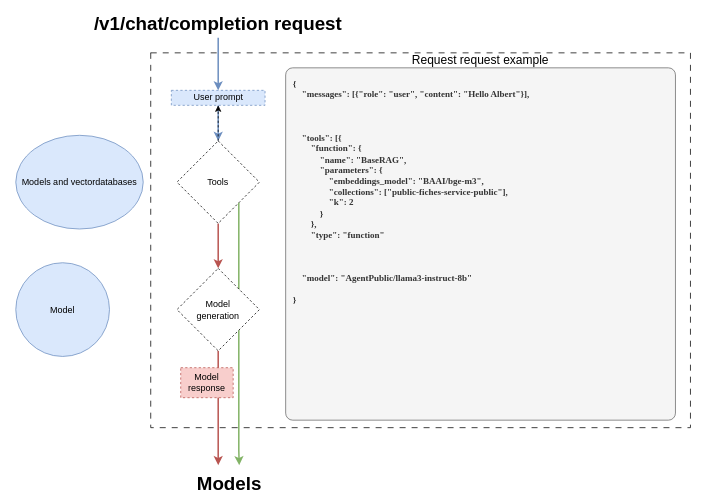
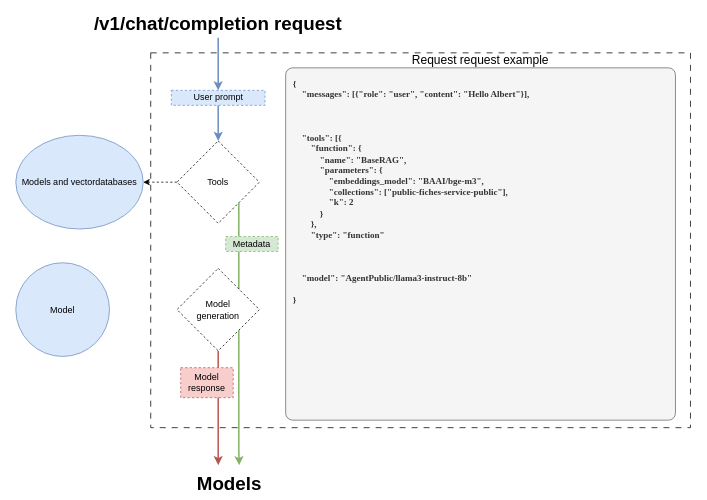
edge "Tools" -> "User prompt": now "Tools" -> "Models and vectordatabases"
edge "Tools" -> "Model generation": removed
node "Metadata": added
